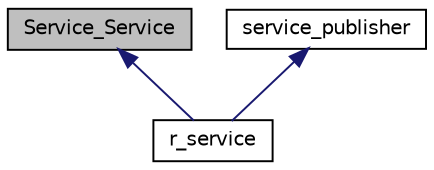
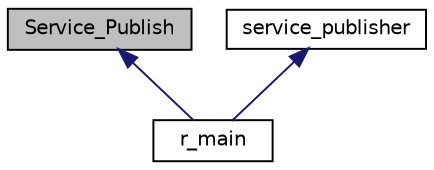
node "Service_Service": label "Service_Service" -> "Service_Publish"
node "r_service": label "r_service" -> "r_main"
